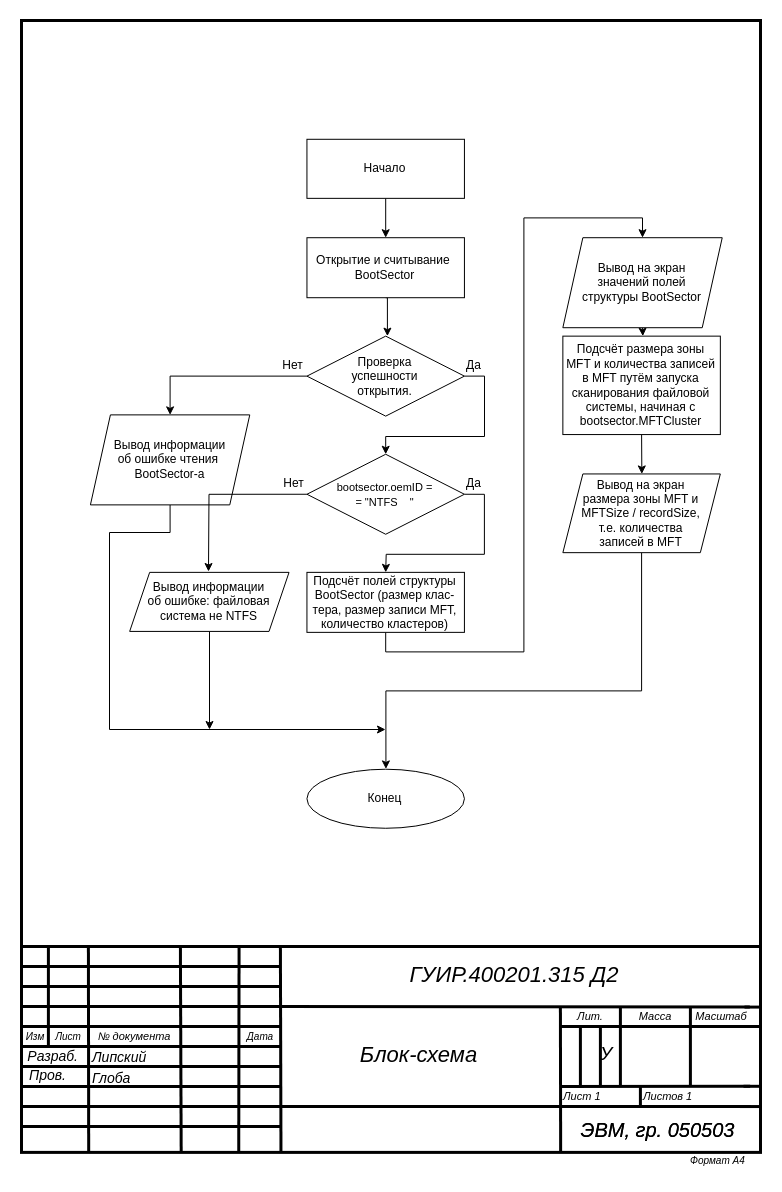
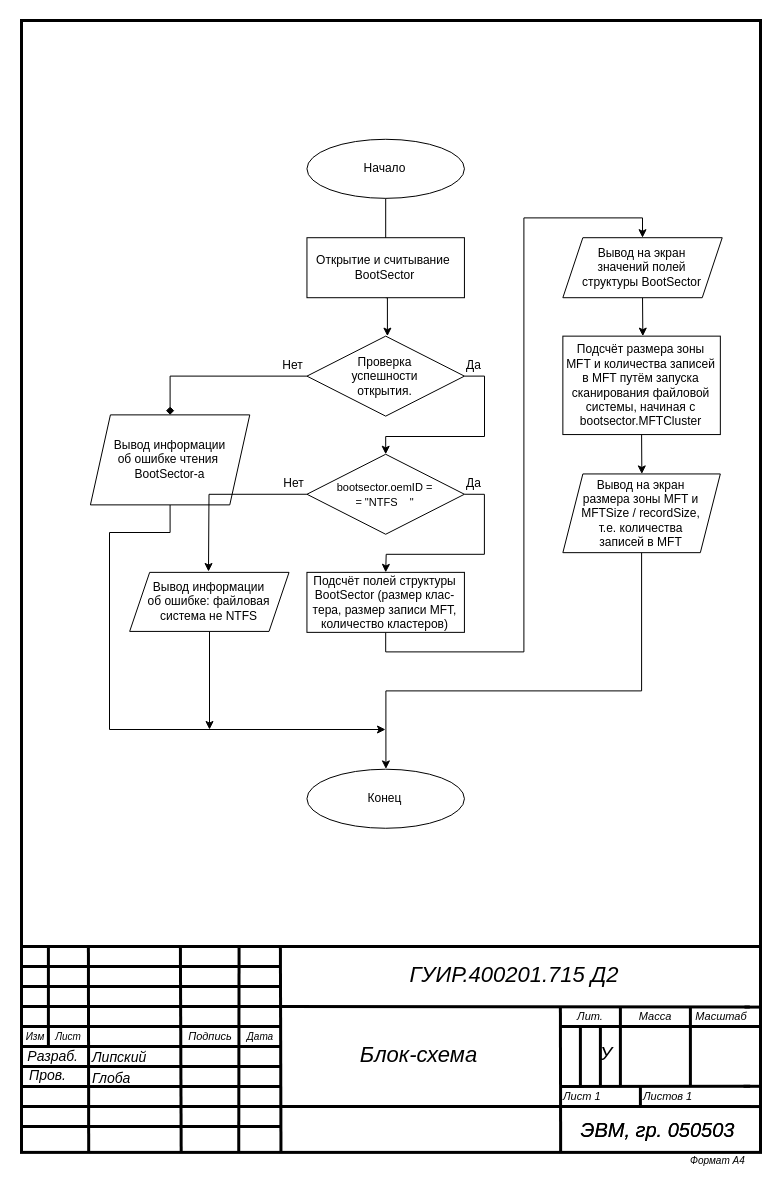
node "Начало": shape rectangle -> ellipse
edge "Начало" -> "Открытие и считывание BootSector": arrowhead classic -> none
node "Вывод на экран значений полей структуры BootSector": size 159x90 -> 159x60
edge "Проверка успешности открытия." -> "Вывод информации об ошибке чтения BootSector-a": arrowhead classic -> diamond
node "ГУИР.400201.315 Д2": label "ГУИР.400201.315 Д2" -> "ГУИР.400201.715 Д2"
node "№ документа": removed
node "Подпись": added
